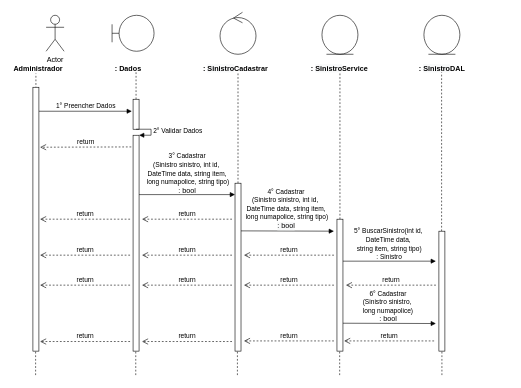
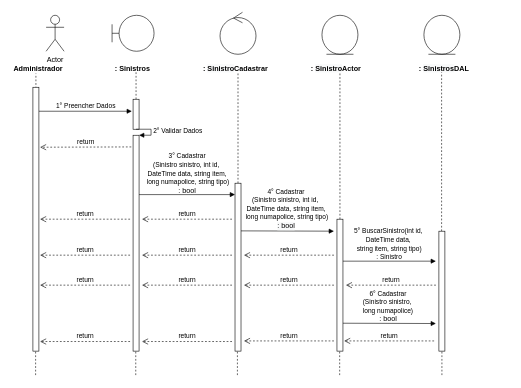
node ": Dados": label ": Dados" -> ": Sinistros"
node ": SinistroService": label ": SinistroService" -> ": SinistroActor"
node ": SinistroDAL": label ": SinistroDAL" -> ": SinistrosDAL"
